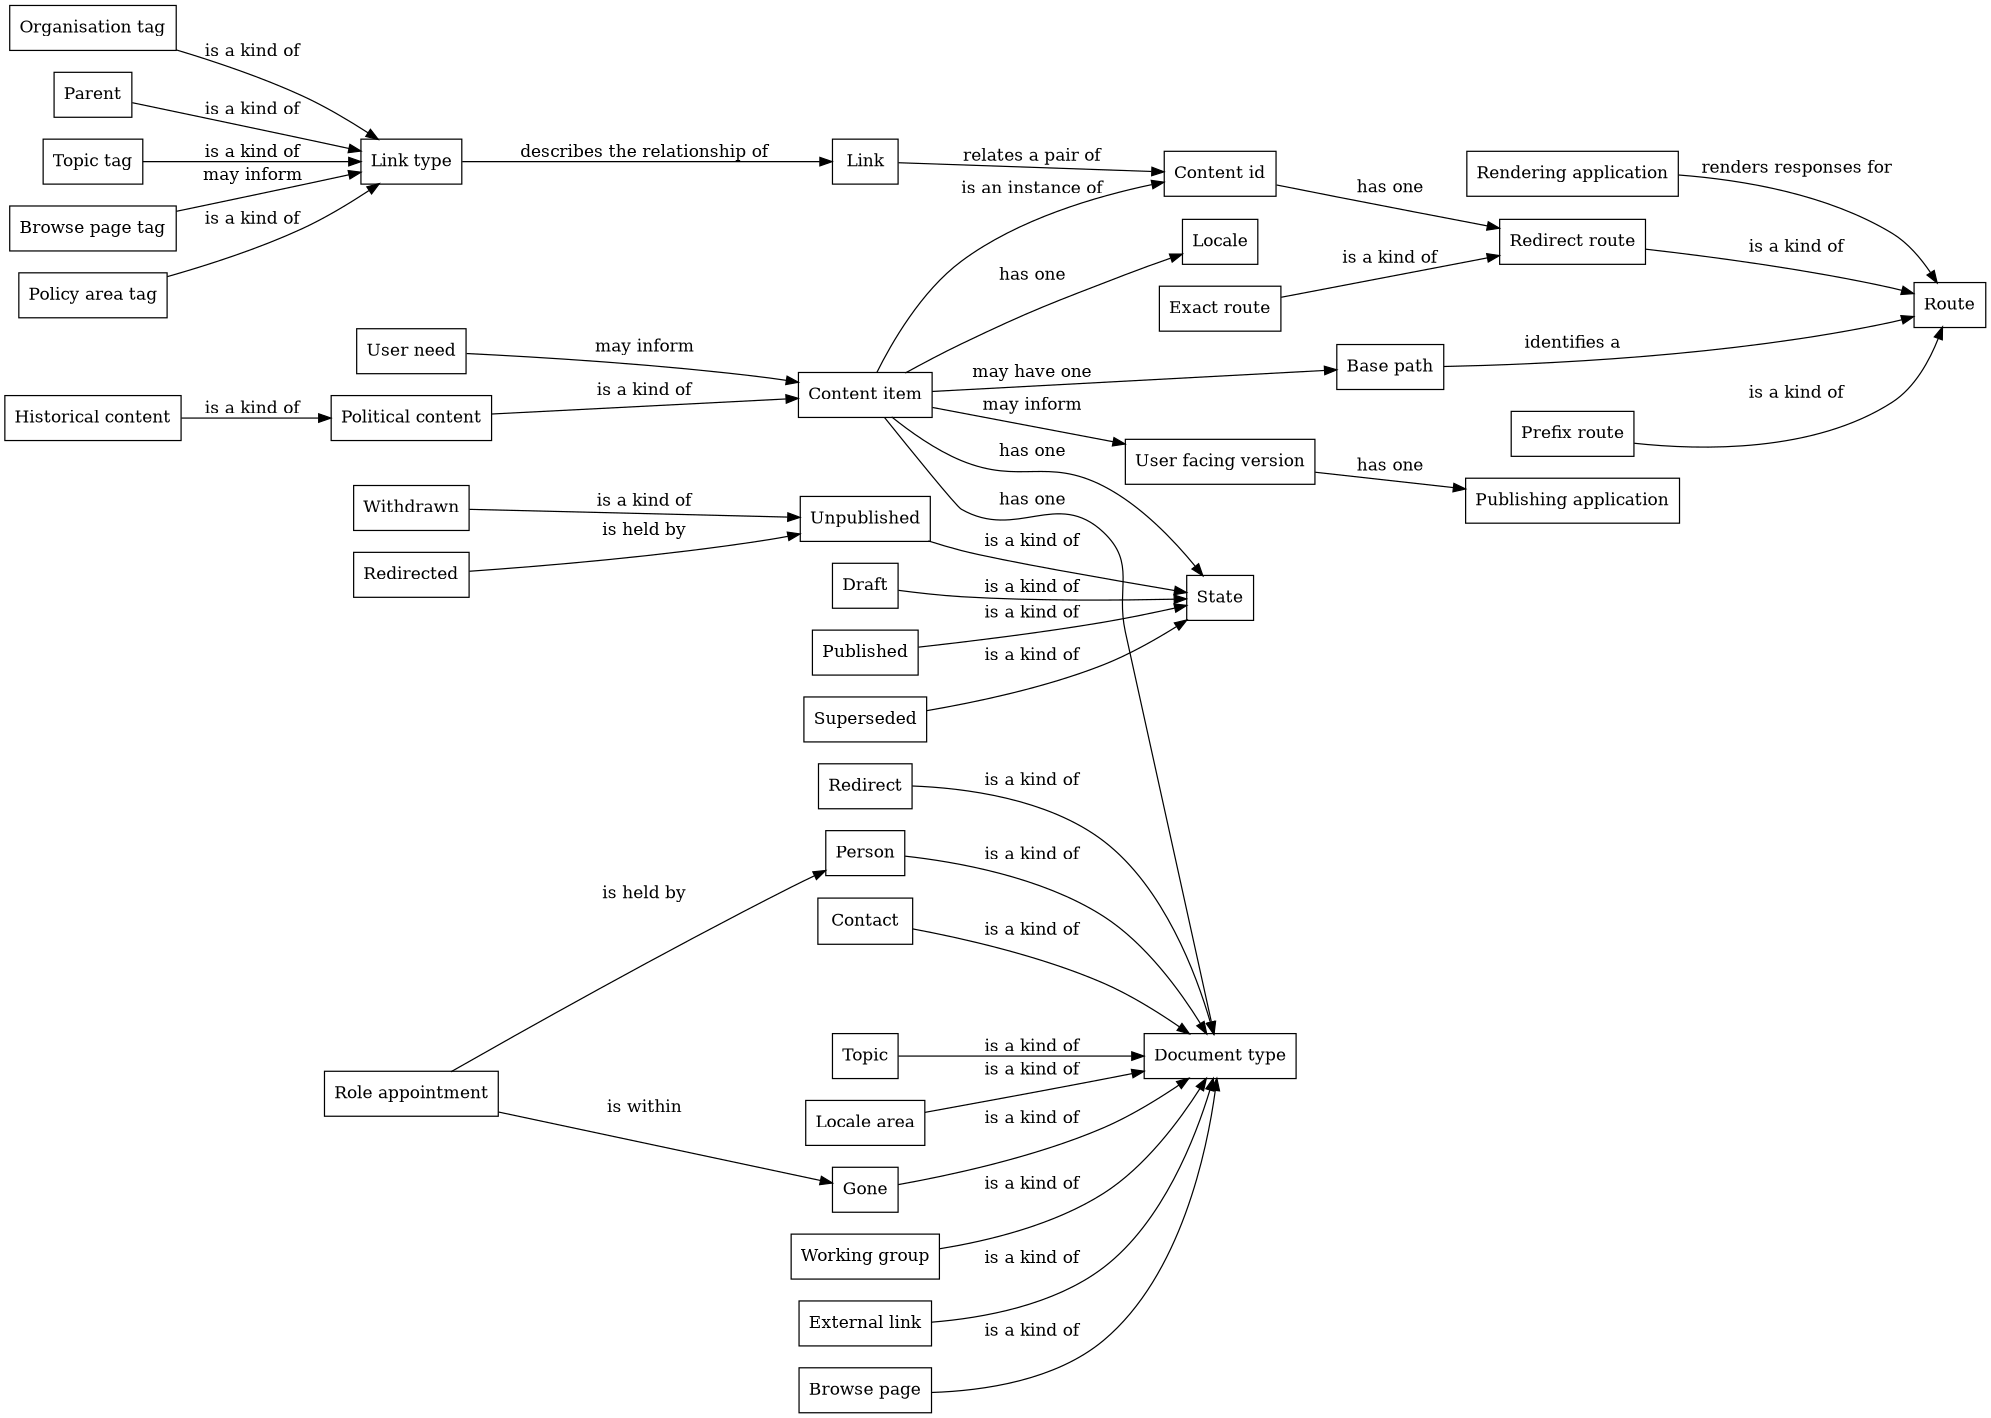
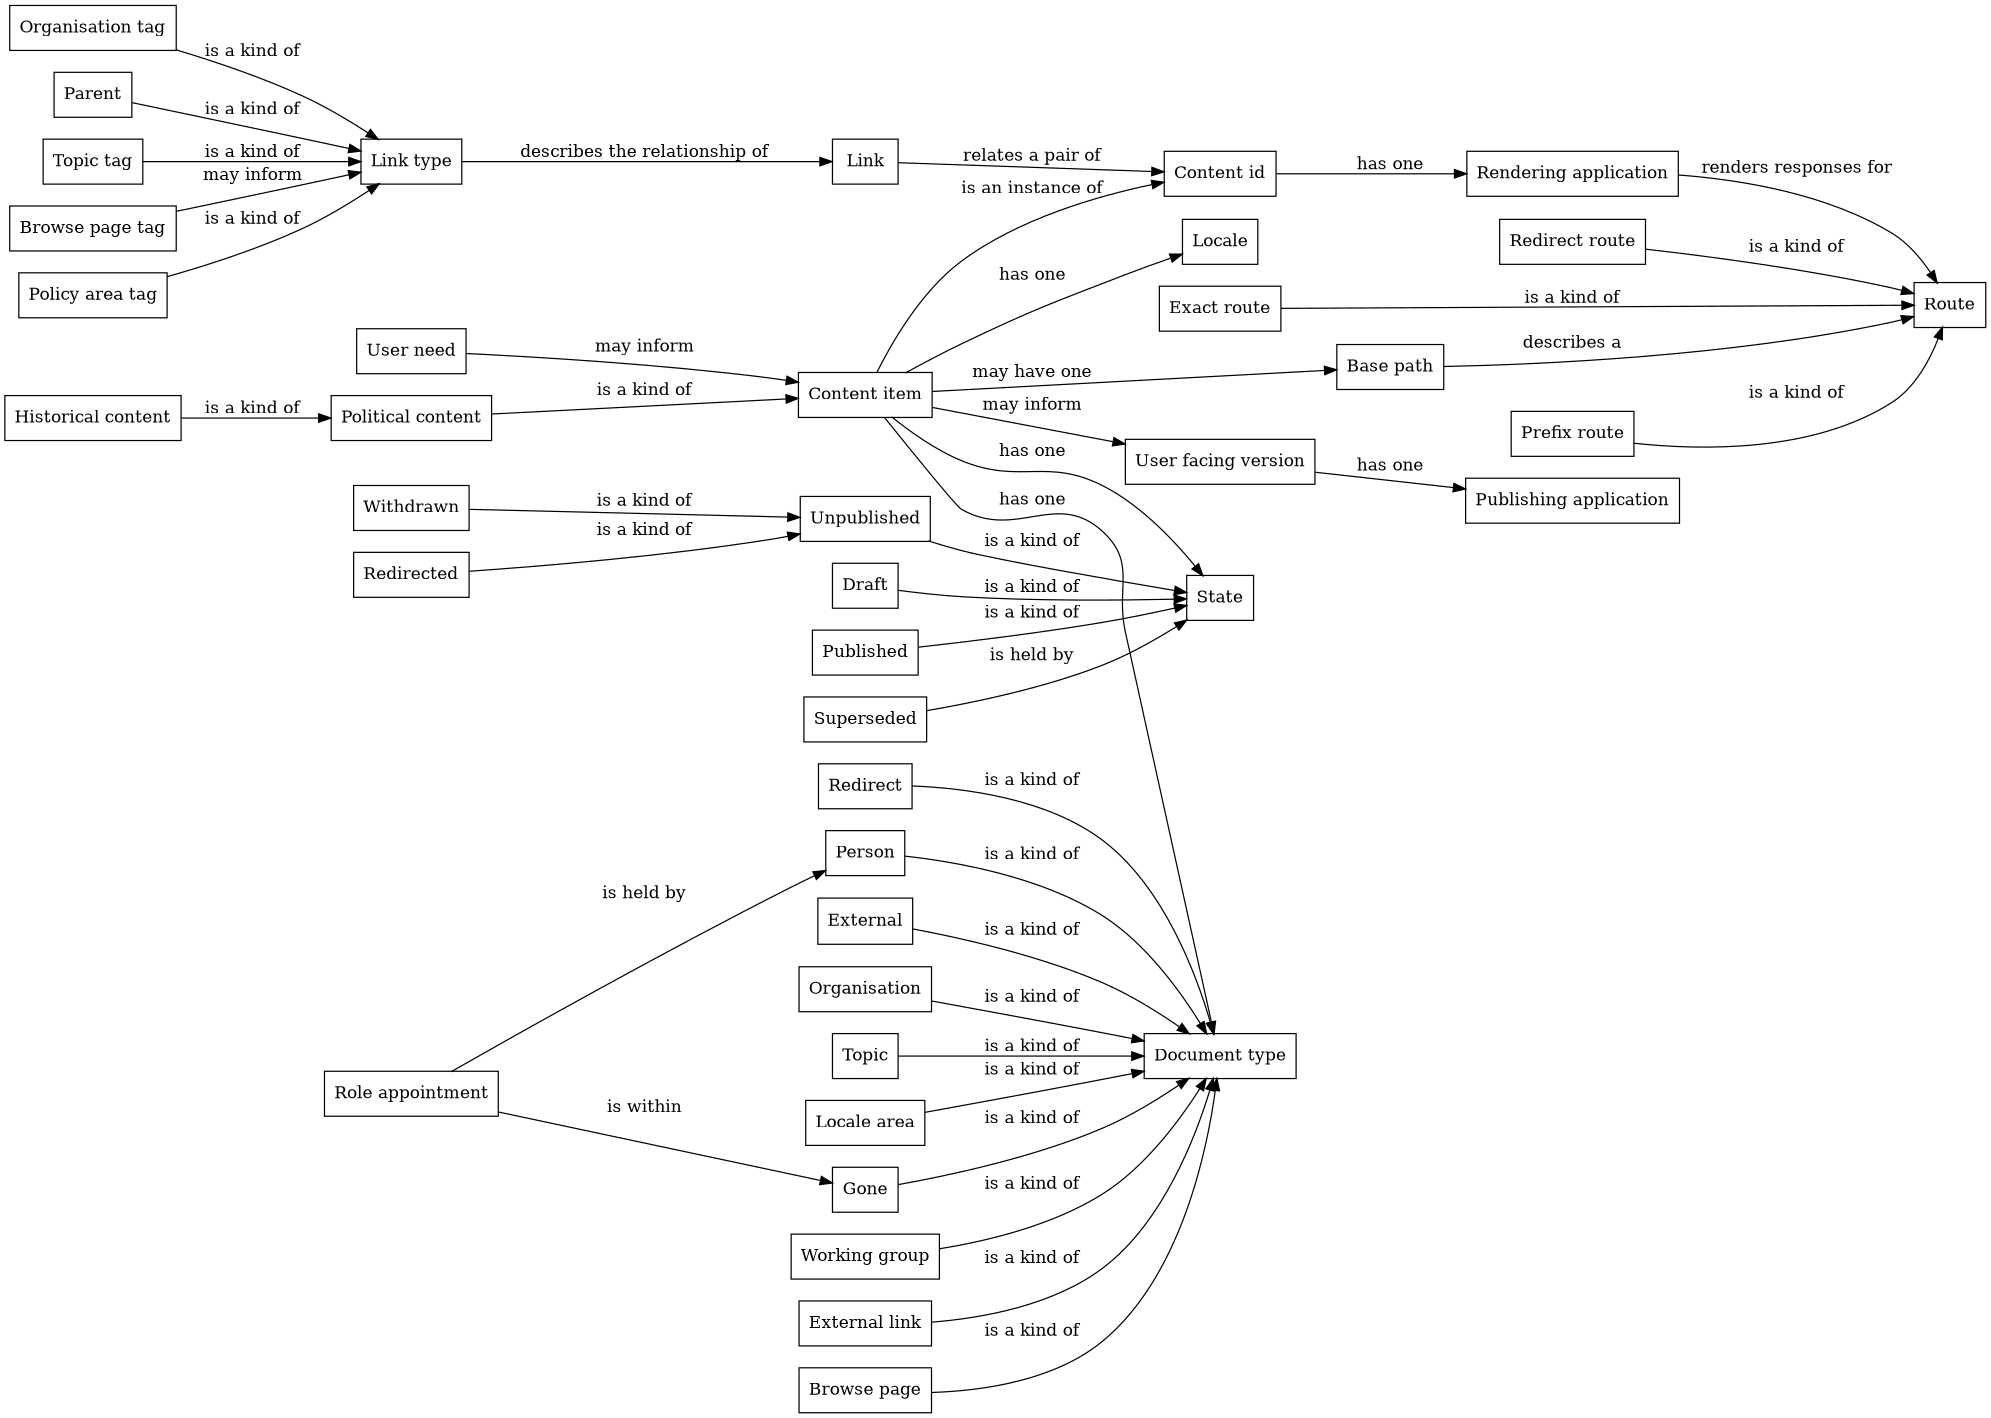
edge "Content id" -> "Redirect route": now "Content id" -> "Rendering application"
edge "Exact route" -> "Redirect route": now "Exact route" -> "Route"
edge "Base path" -> "Route": label "identifies a" -> "describes a"
edge "Redirected" -> "Unpublished": label "is held by" -> "is a kind of"
edge "Superseded" -> "State": label "is a kind of" -> "is held by"
node "Contact": label "Contact" -> "External"
node "Organisation": added
